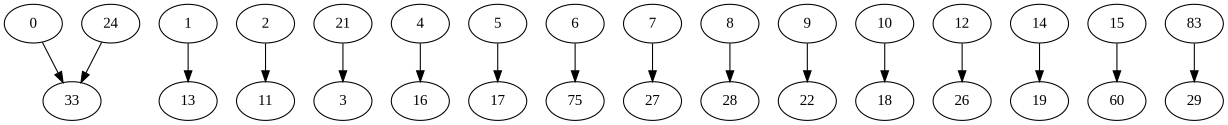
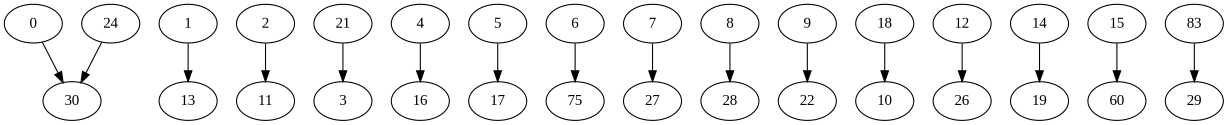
edge "10" -> "18": reversed
node "33": label "33" -> "30"
